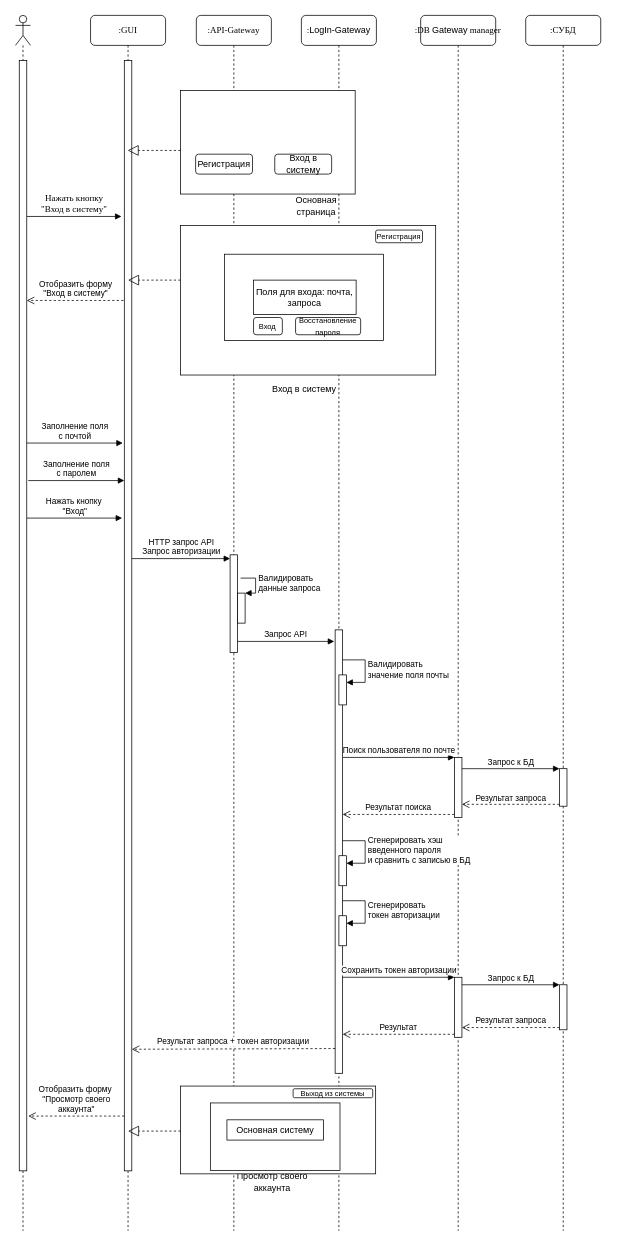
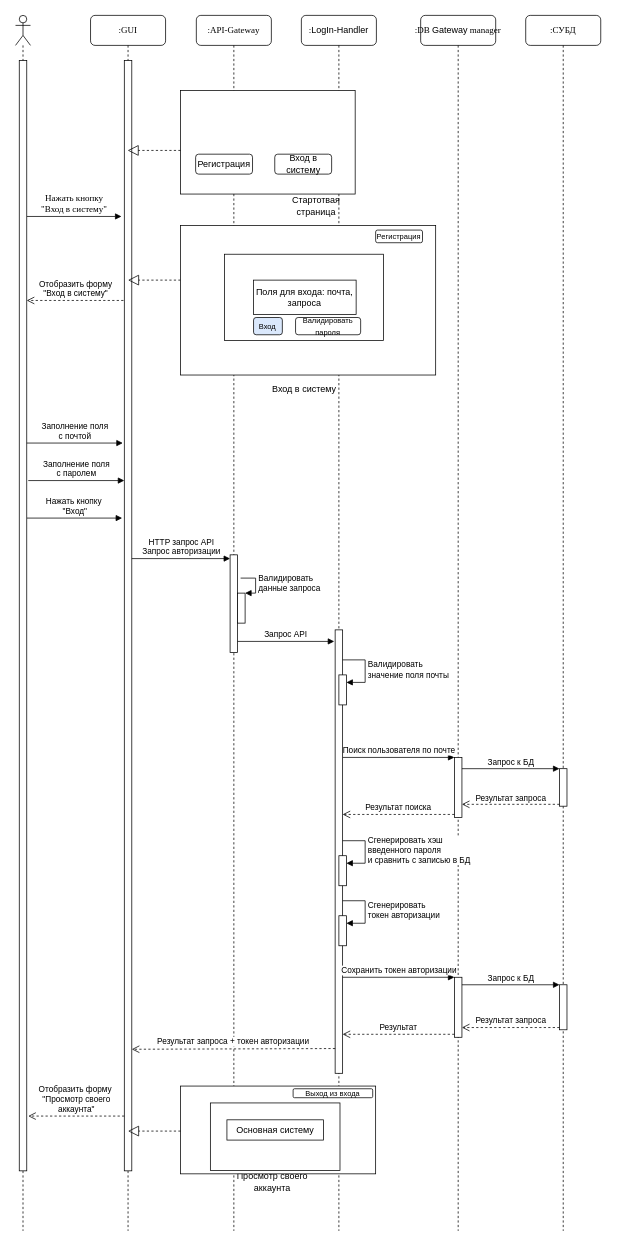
node ":LogIn-Gateway": label ":LogIn-Gateway" -> ":LogIn-Handler"
node "Основная страница": label "Основная страница" -> "Стартотвая страница"
node "Вход": fillcolor #ffffff -> #dae8fc
node "Восстановление пароля": label "Восстановление пароля" -> "Валидировать пароля"
node "Выход из системы": label "Выход из системы" -> "Выход из входа"
